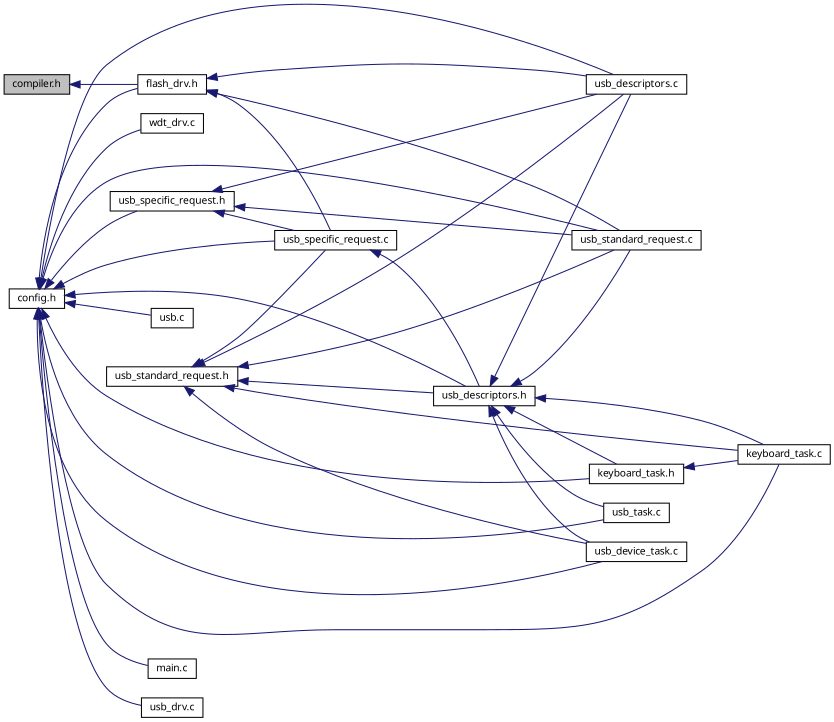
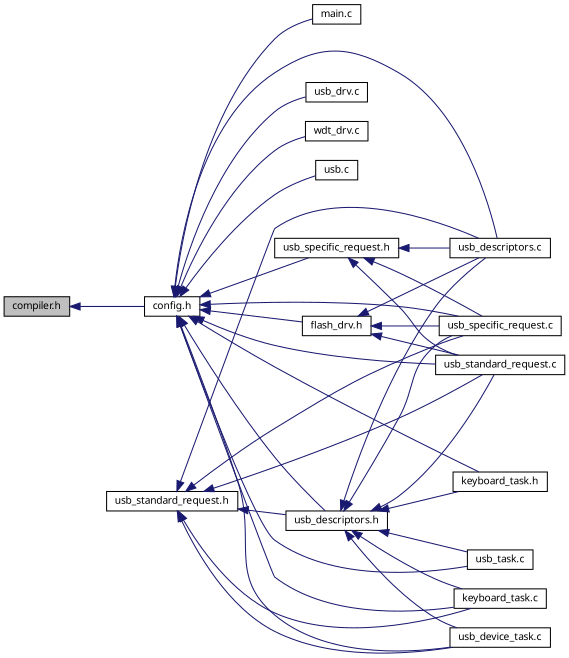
edge "flash_drv.h" -> "compiler.h": now "config.h" -> "compiler.h"
edge "usb_descriptors.h" -> "usb_specific_request.c": reversed
edge "keyboard_task.c" -> "keyboard_task.h": removed
